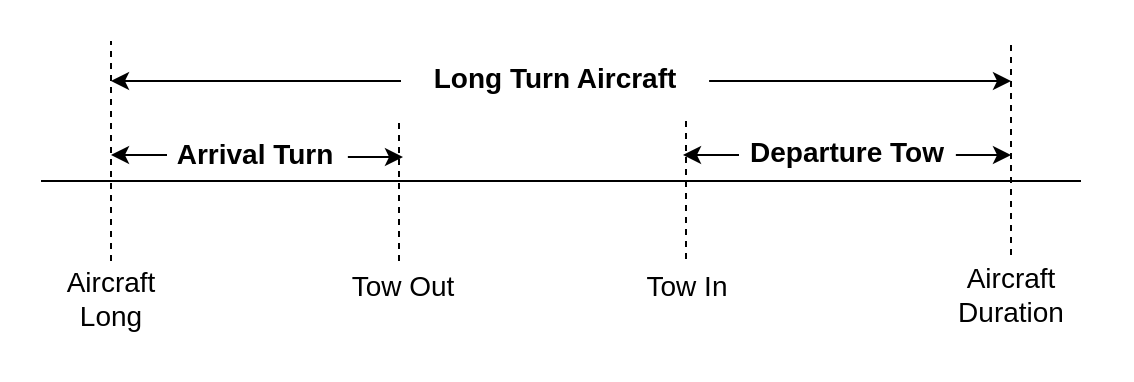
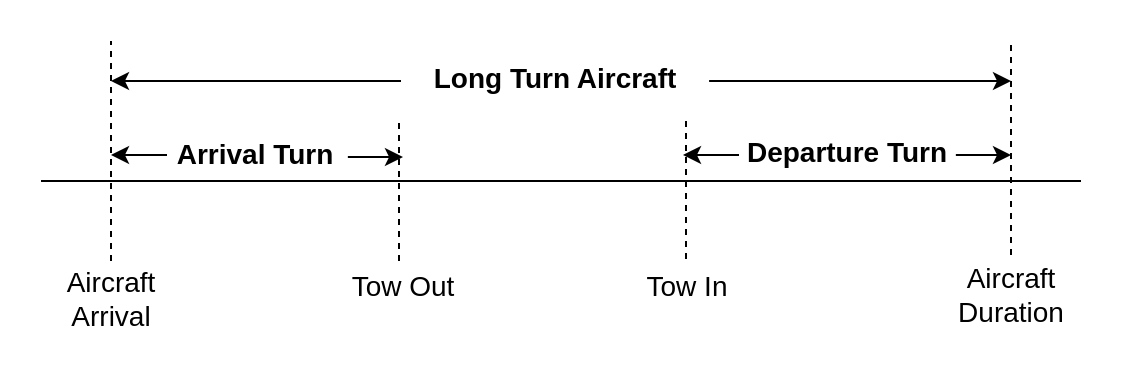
node "Departure Tow": label "Departure Tow" -> "Departure Turn"
node "Aircraft Long": label "Aircraft Long" -> "Aircraft Arrival"
